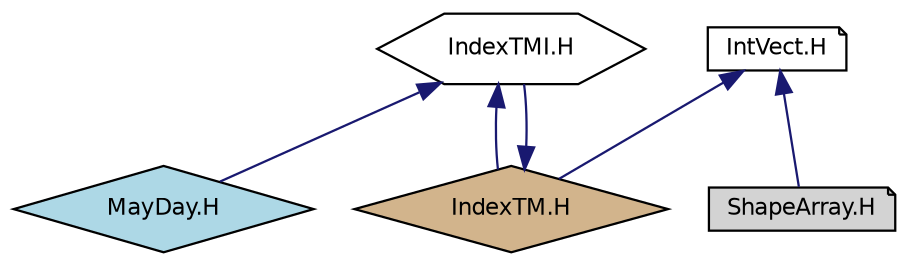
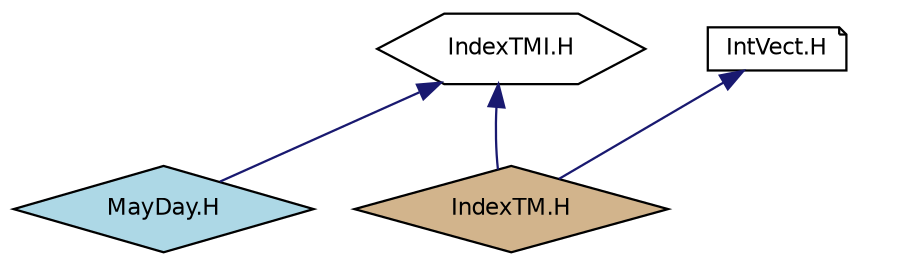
edge "IndexTMI.H" -> "IndexTM.H": removed
node "ShapeArray.H": removed
